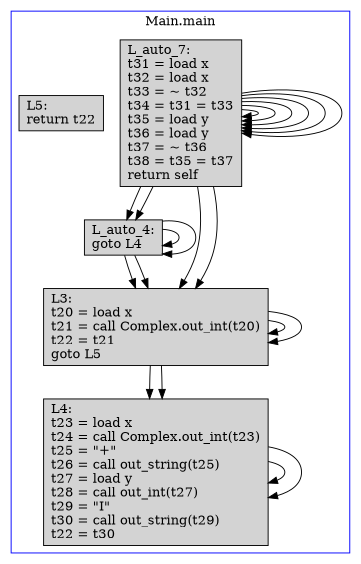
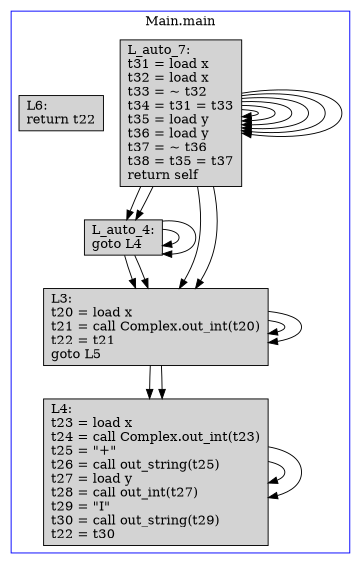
node "L5: return t22": label "L5: return t22" -> "L6: return t22"
